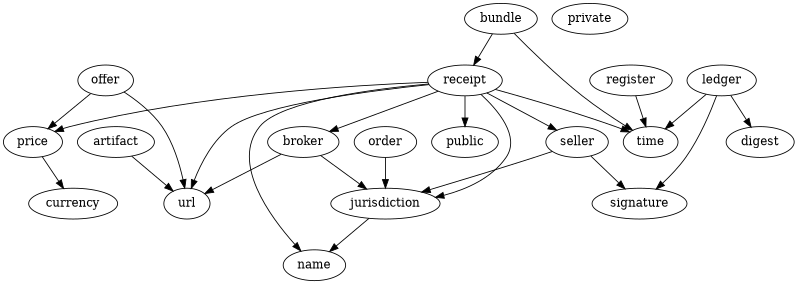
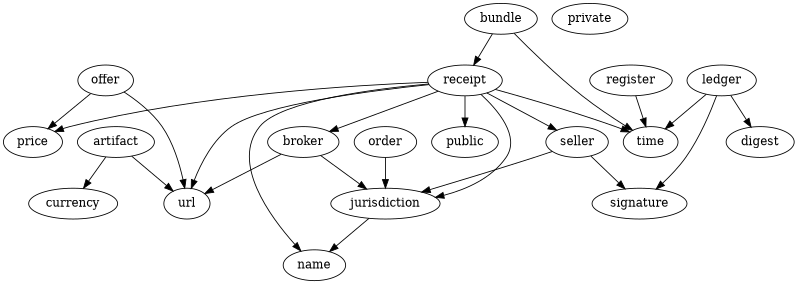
edge "price" -> "currency": now "artifact" -> "currency"
